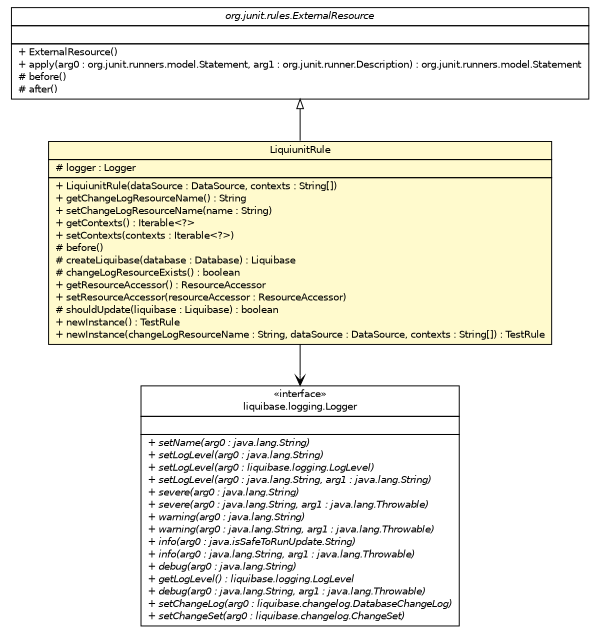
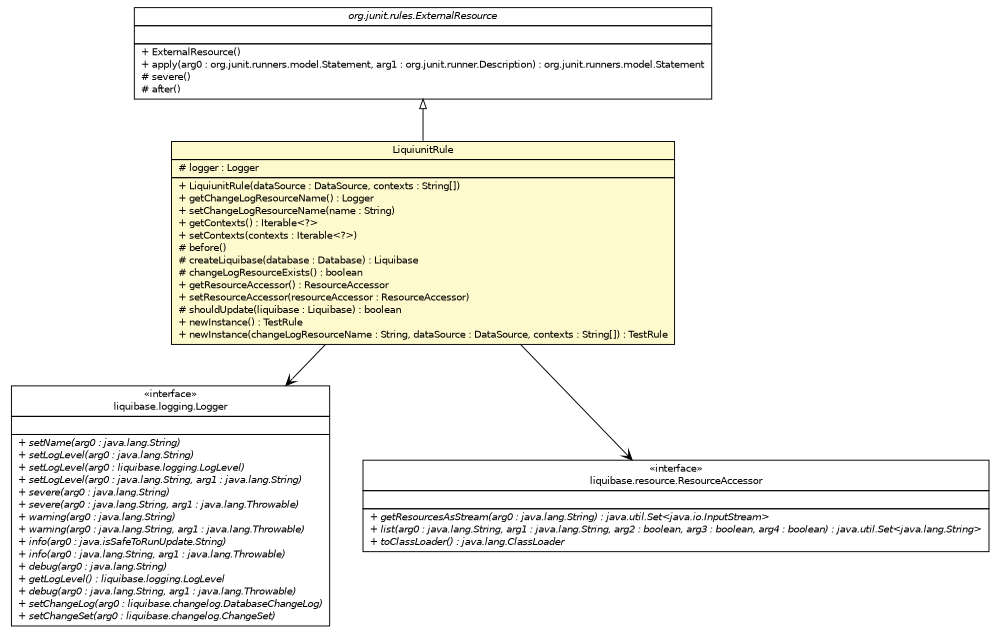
node "org.junit.rules.ExternalResource": text "# before()" -> "# severe()"
node "LiquiunitRule": text "+ getChangeLogResourceName() : String" -> "+ getChangeLogResourceName() : Logger"
node "liquibase.resource.ResourceAccessor": added
